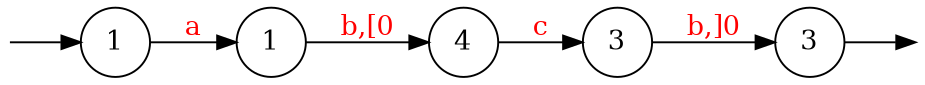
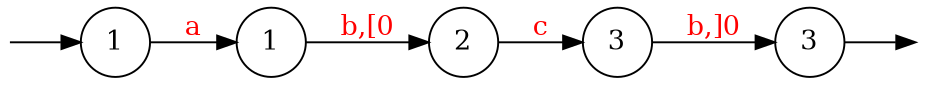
node "4": label "4" -> "2"
